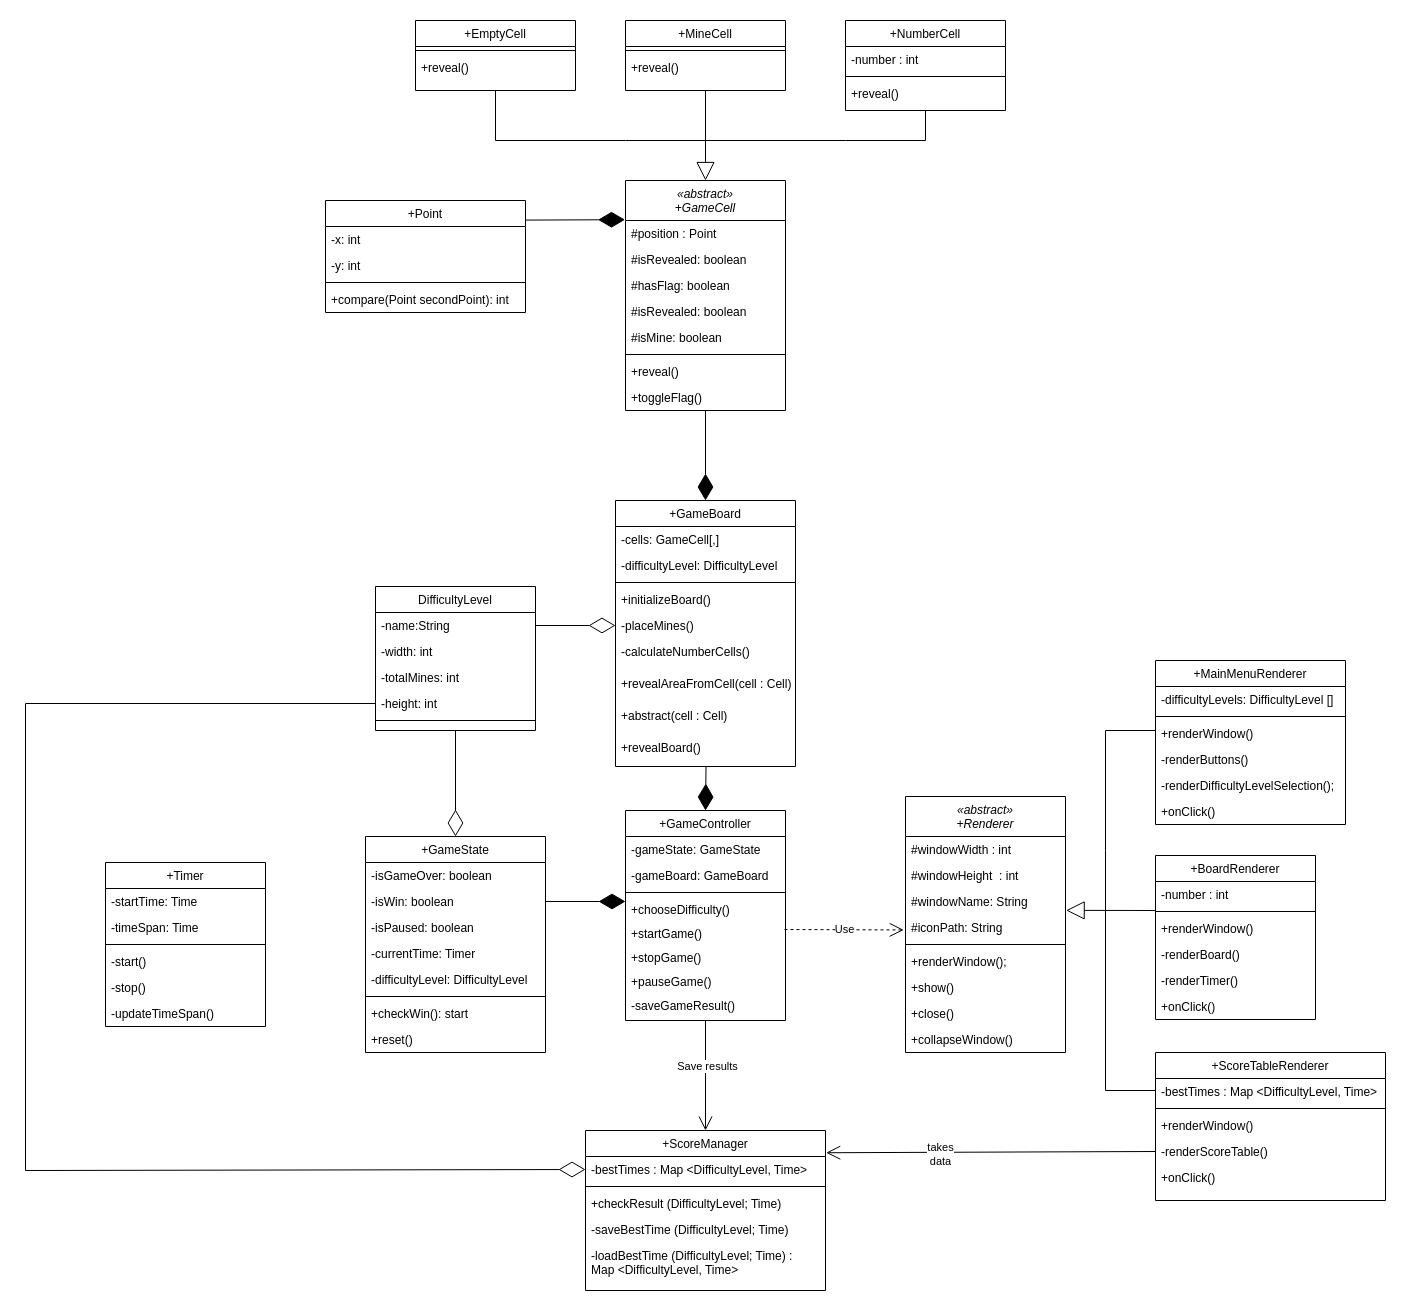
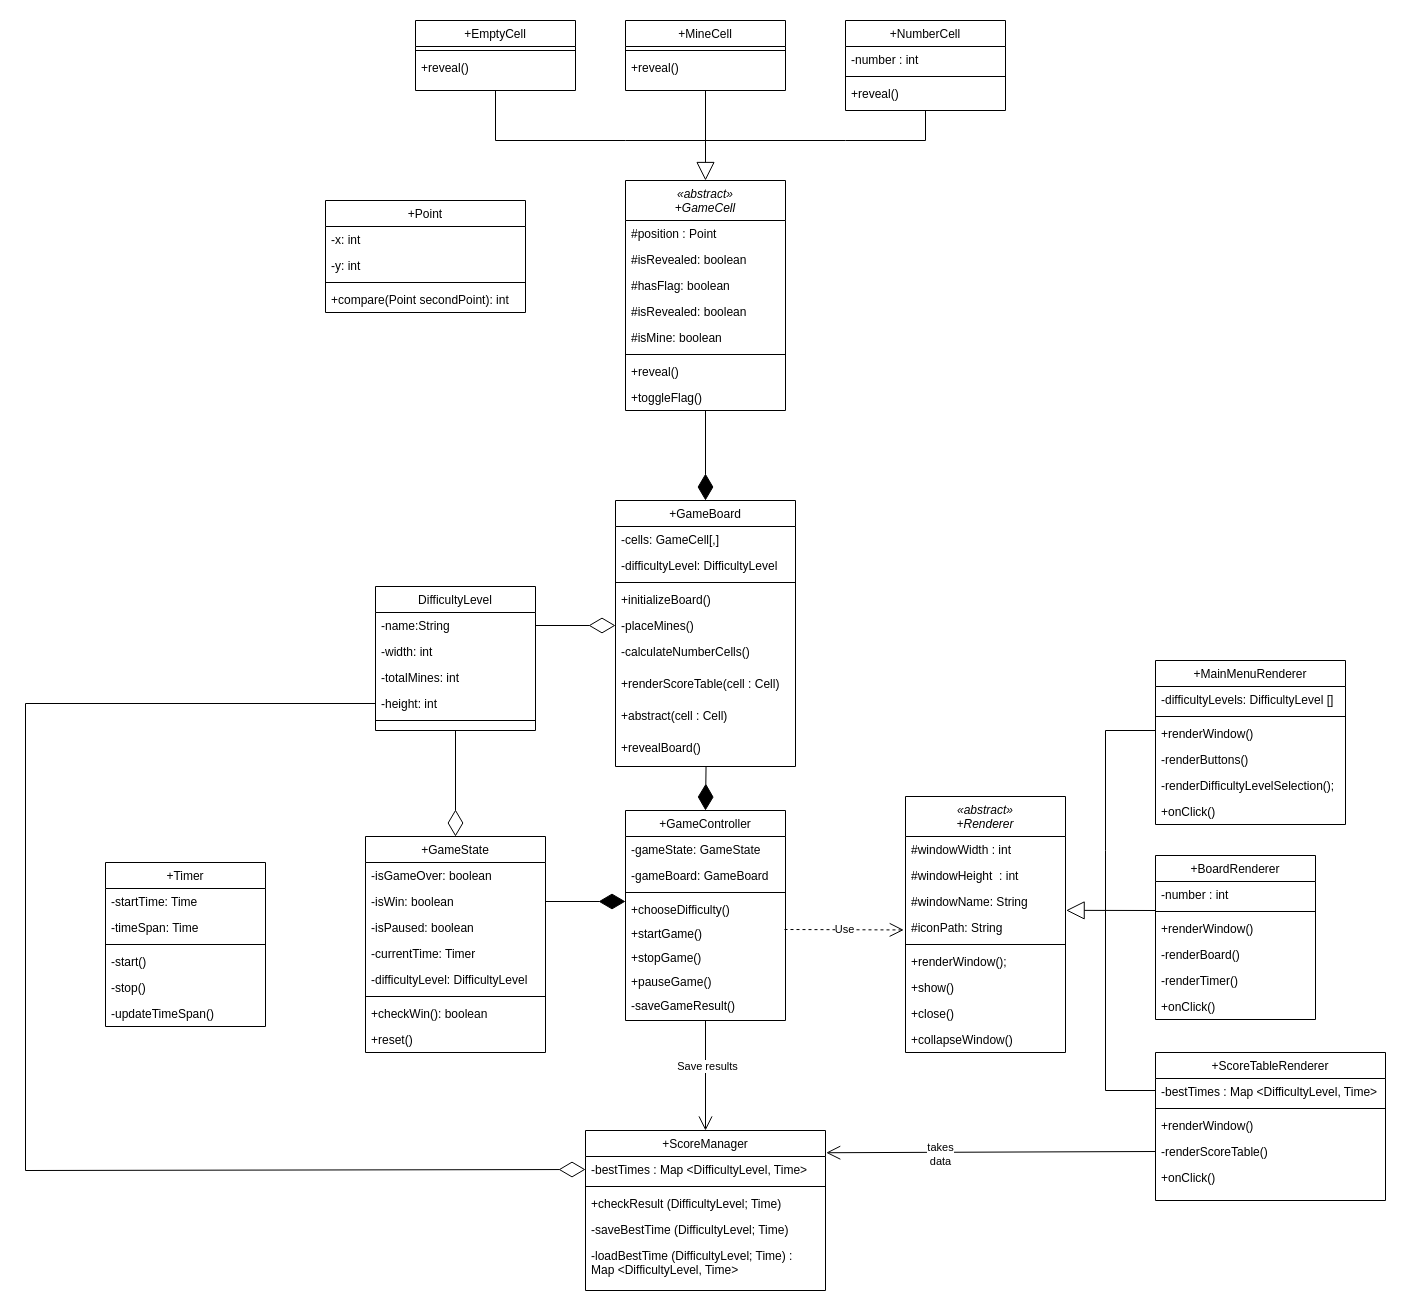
edge "+Point" -> "#position : Point": removed
node "+revealAreaFromCell(cell : Cell)": label "+revealAreaFromCell(cell : Cell)" -> "+renderScoreTable(cell : Cell)"
node "+checkWin(): start": label "+checkWin(): start" -> "+checkWin(): boolean"
